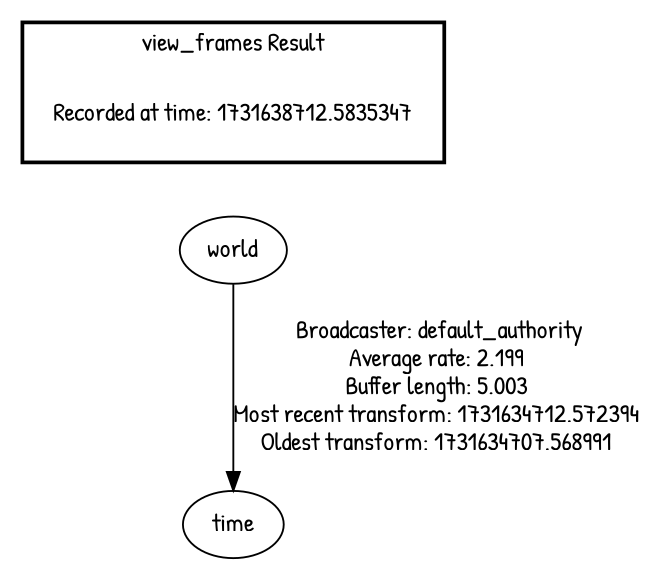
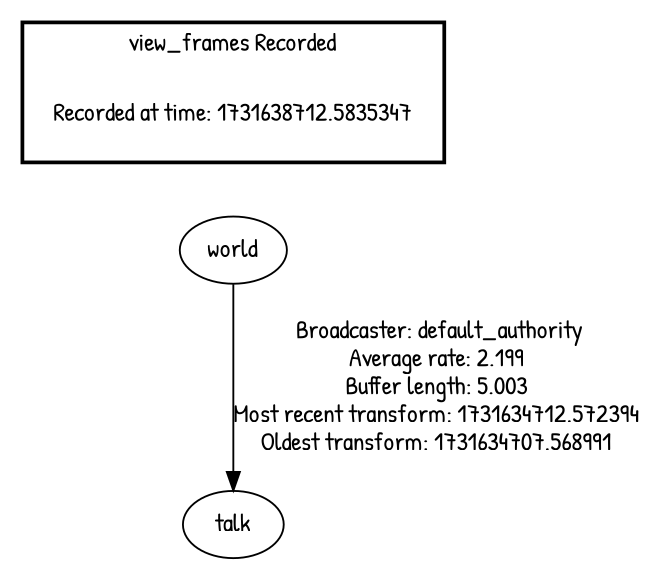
cluster "view_frames Result": label "view_frames Result" -> "view_frames Recorded"
node "time": label "time" -> "talk"
